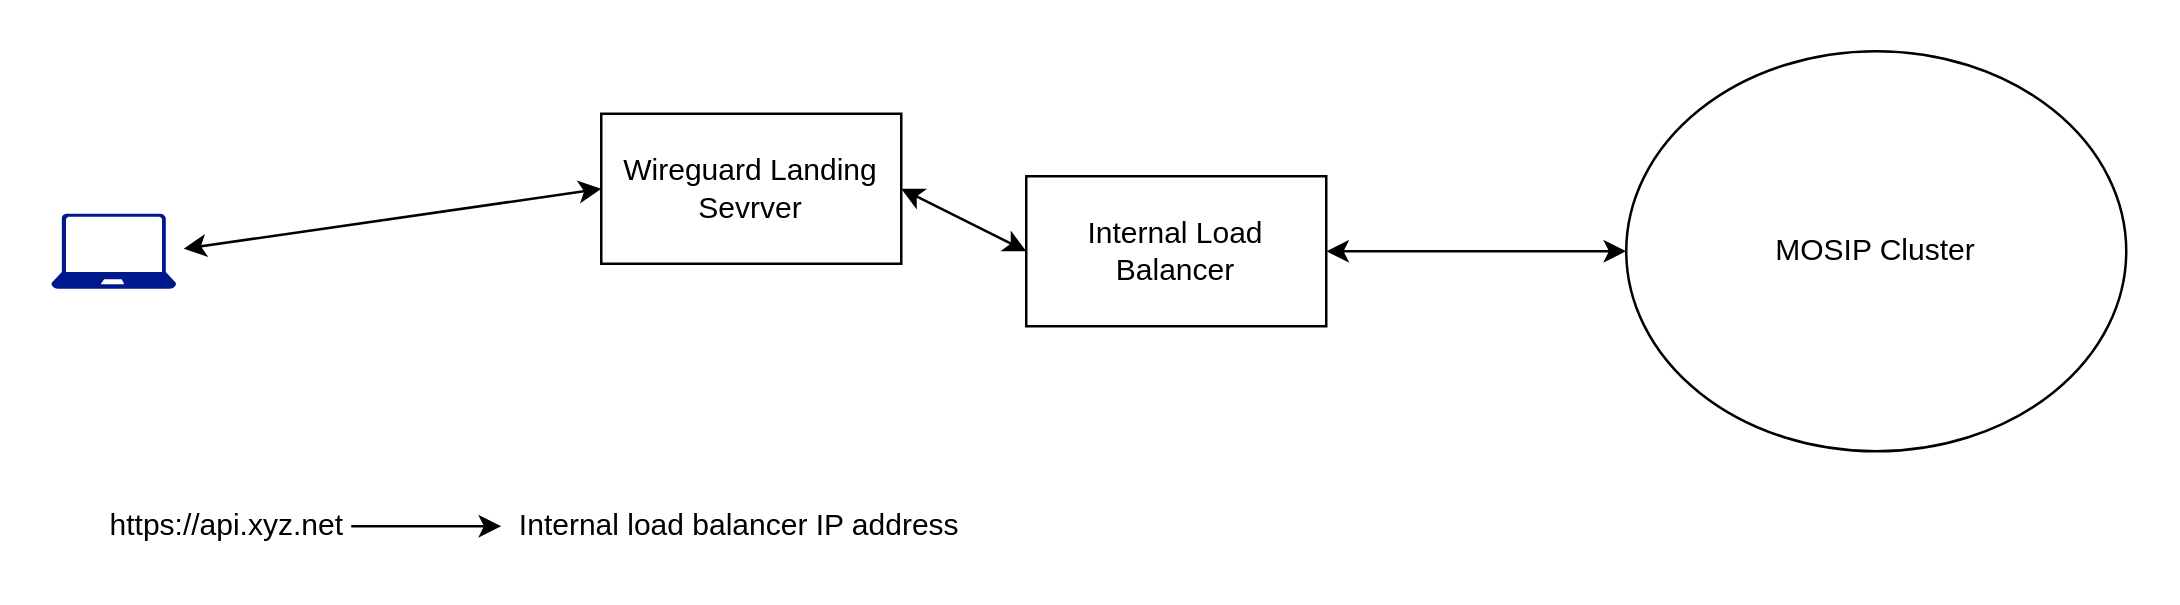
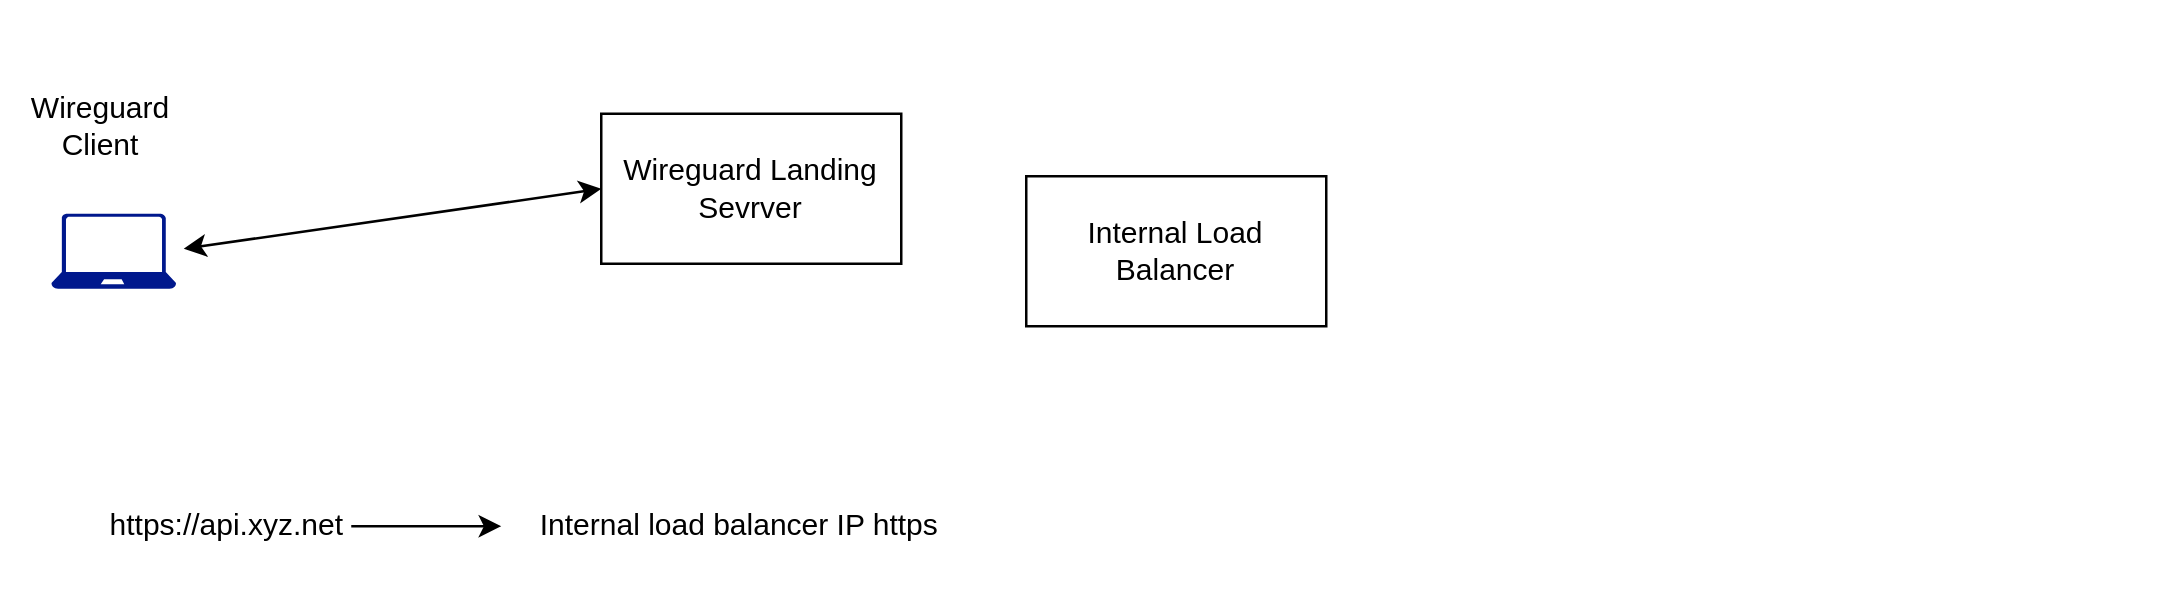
node "Wireguard Client": added
edge "Wireguard Landing Sevrver" -- "Internal Load Balancer": removed
edge "Internal Load Balancer" -- "MOSIP Cluster": removed
node "MOSIP Cluster": removed
node "Internal load balancer IP address": label "Internal load balancer IP address" -> "Internal load balancer IP https"
